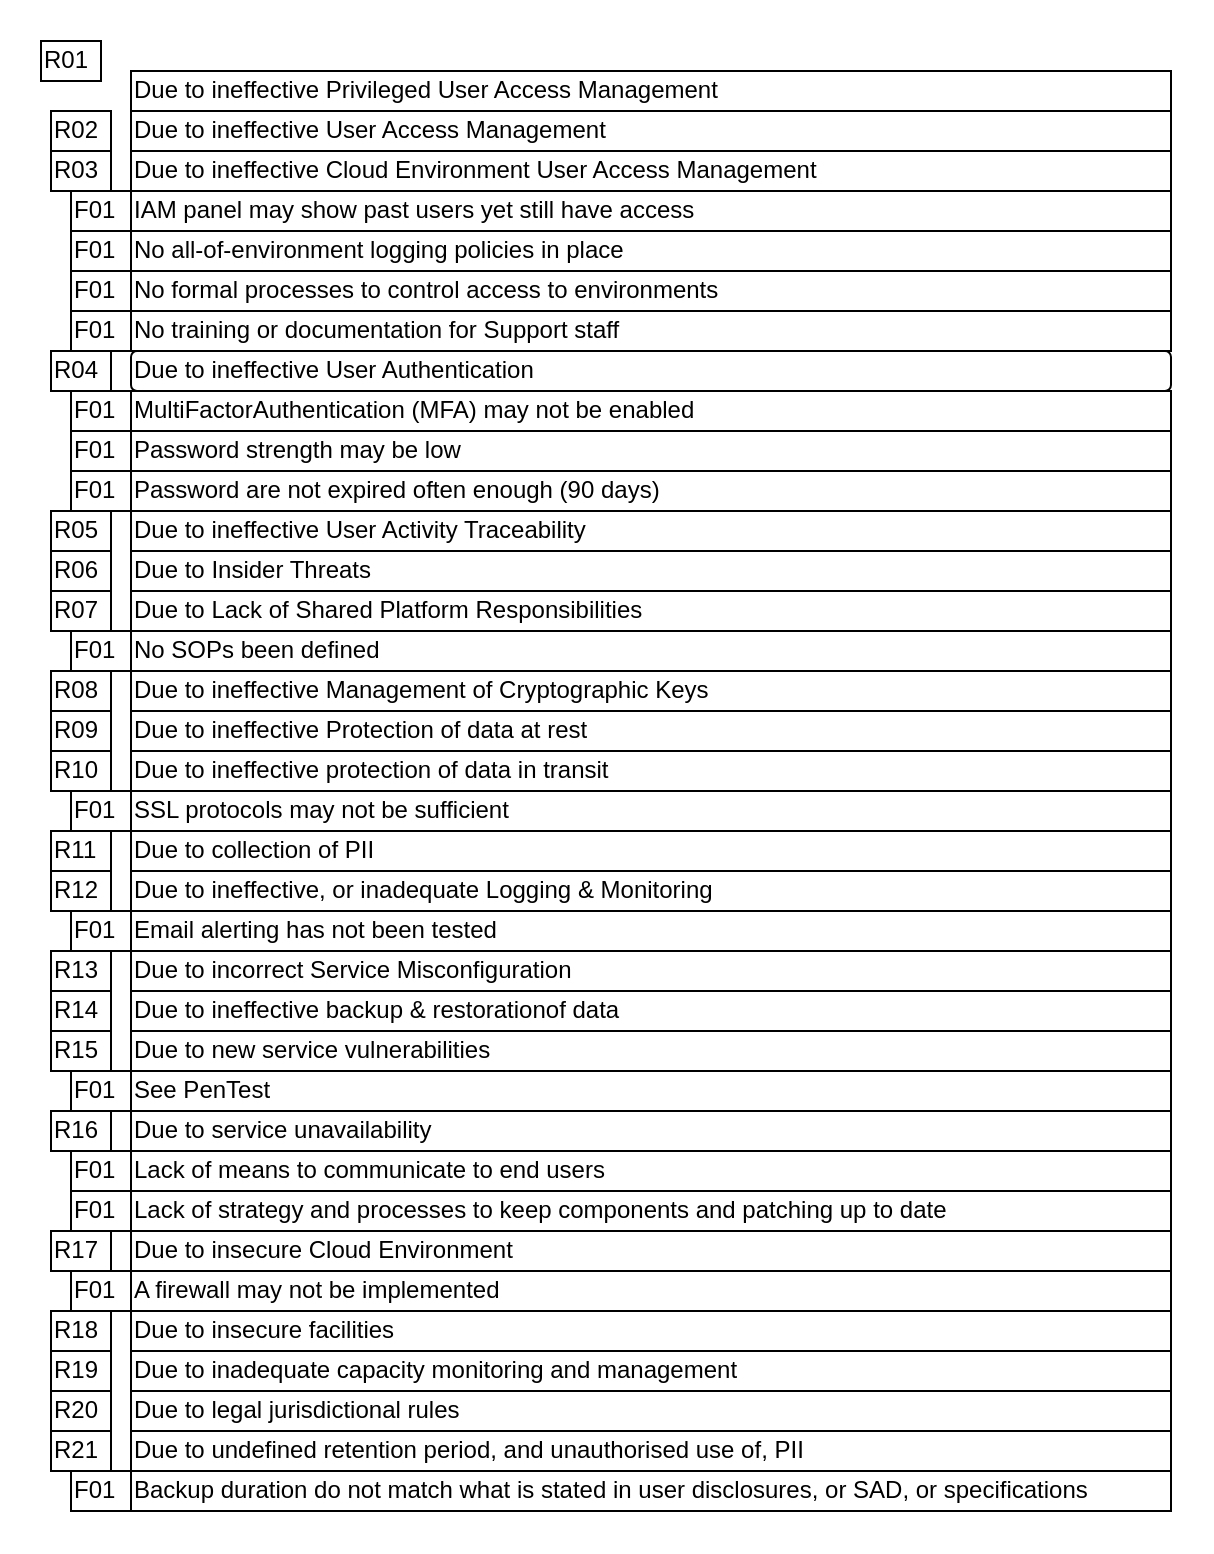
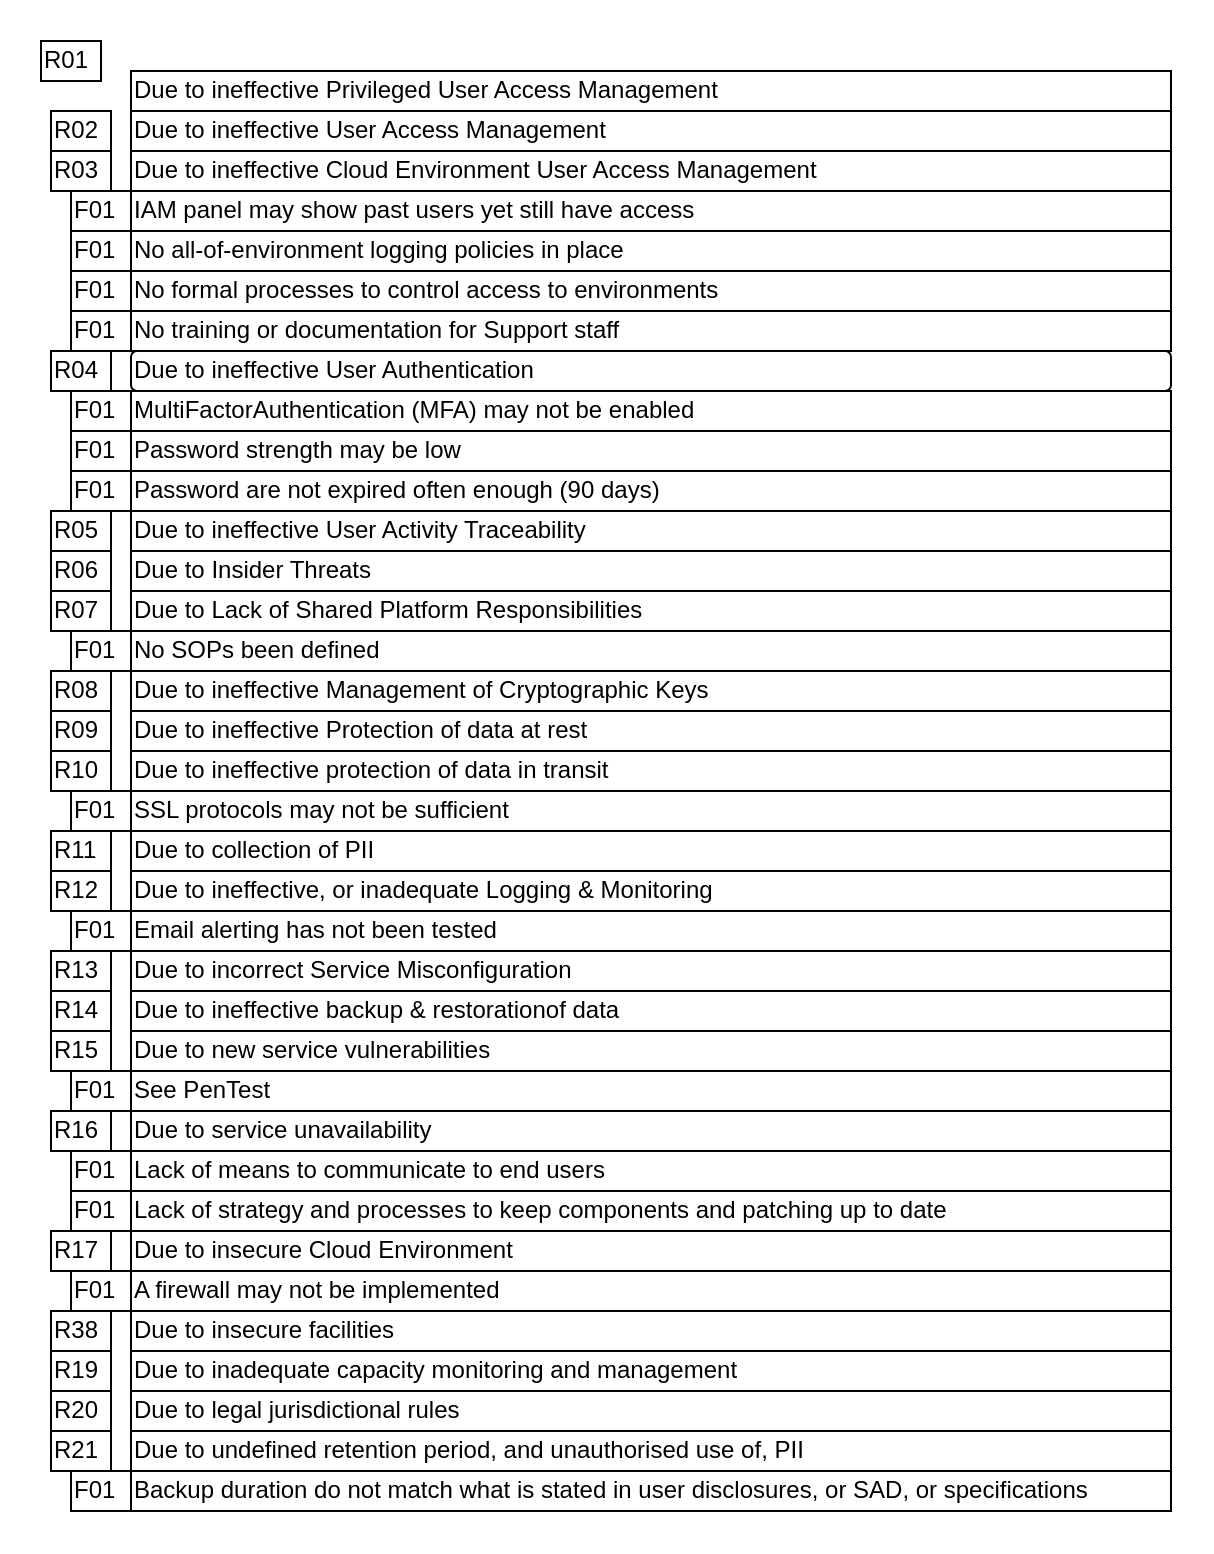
node "R18": label "R18" -> "R38"
